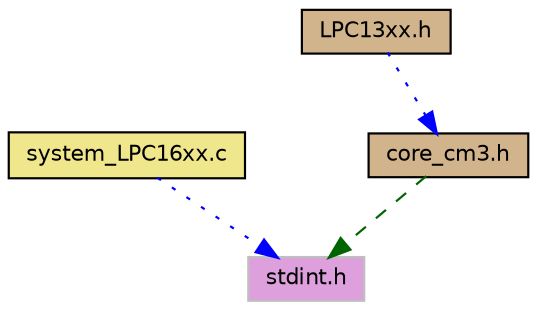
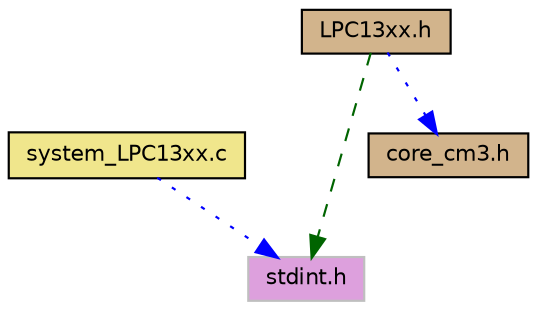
node "system_LPC16xx.c": label "system_LPC16xx.c" -> "system_LPC13xx.c"
edge "core_cm3.h" -> "stdint.h": now "LPC13xx.h" -> "stdint.h"
